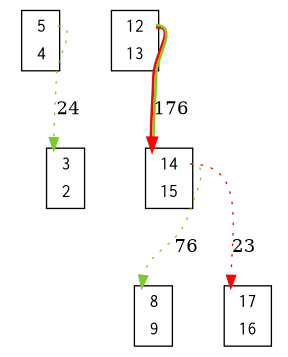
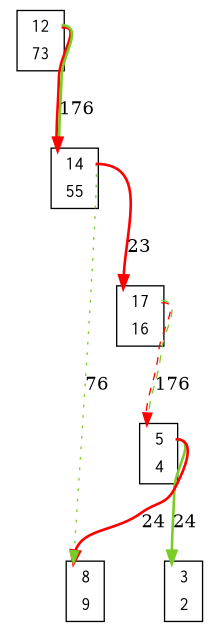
node "12": text "13" -> "73"
edge "5" -> "3": style dotted -> bold
node "14": text "15" -> "55"
edge "14" -> "17": style dotted -> bold
edge "17" -> "5": added, label "176"
edge "5" -> "8": added, label "24"
